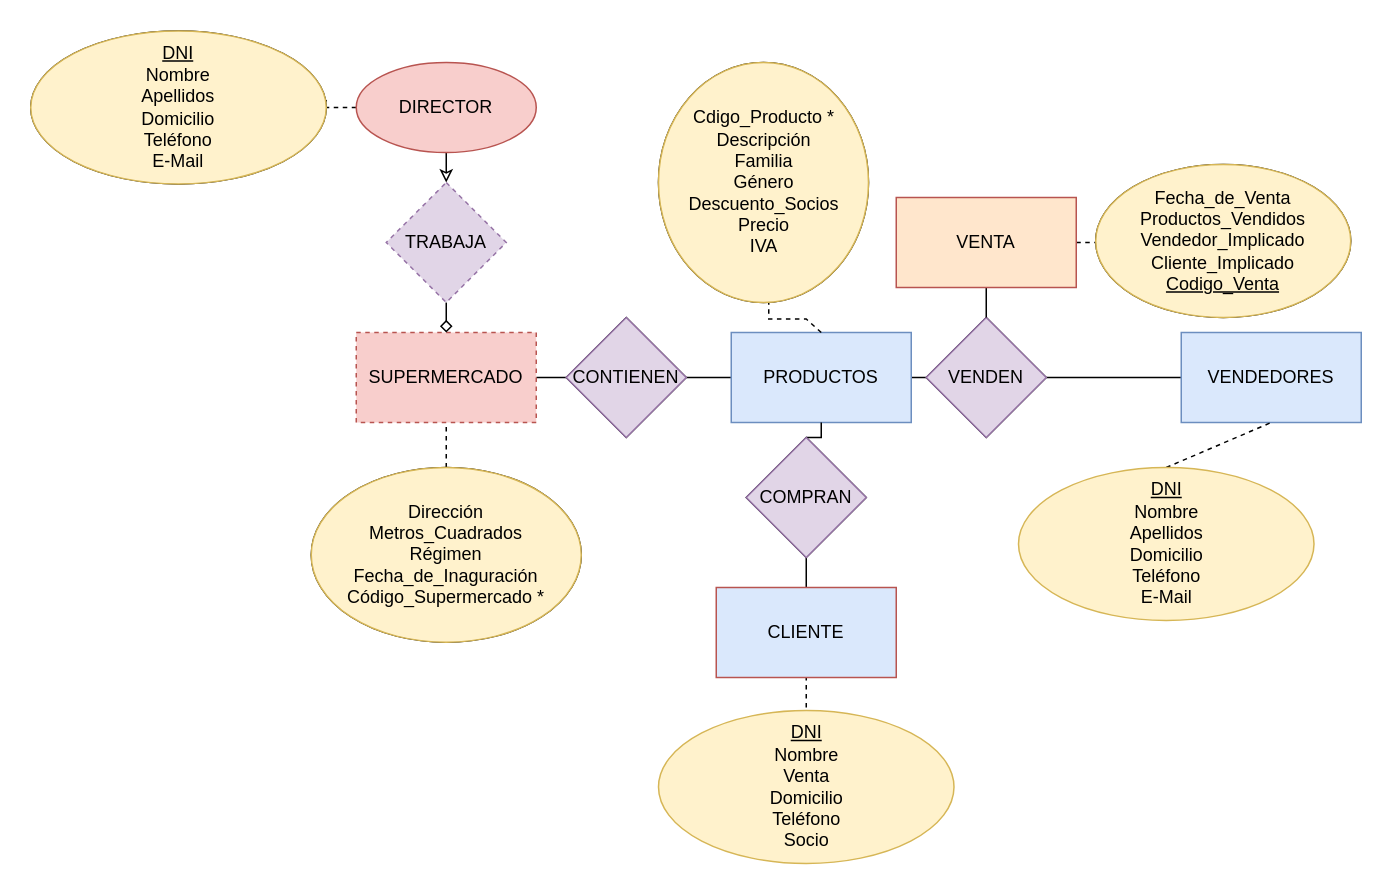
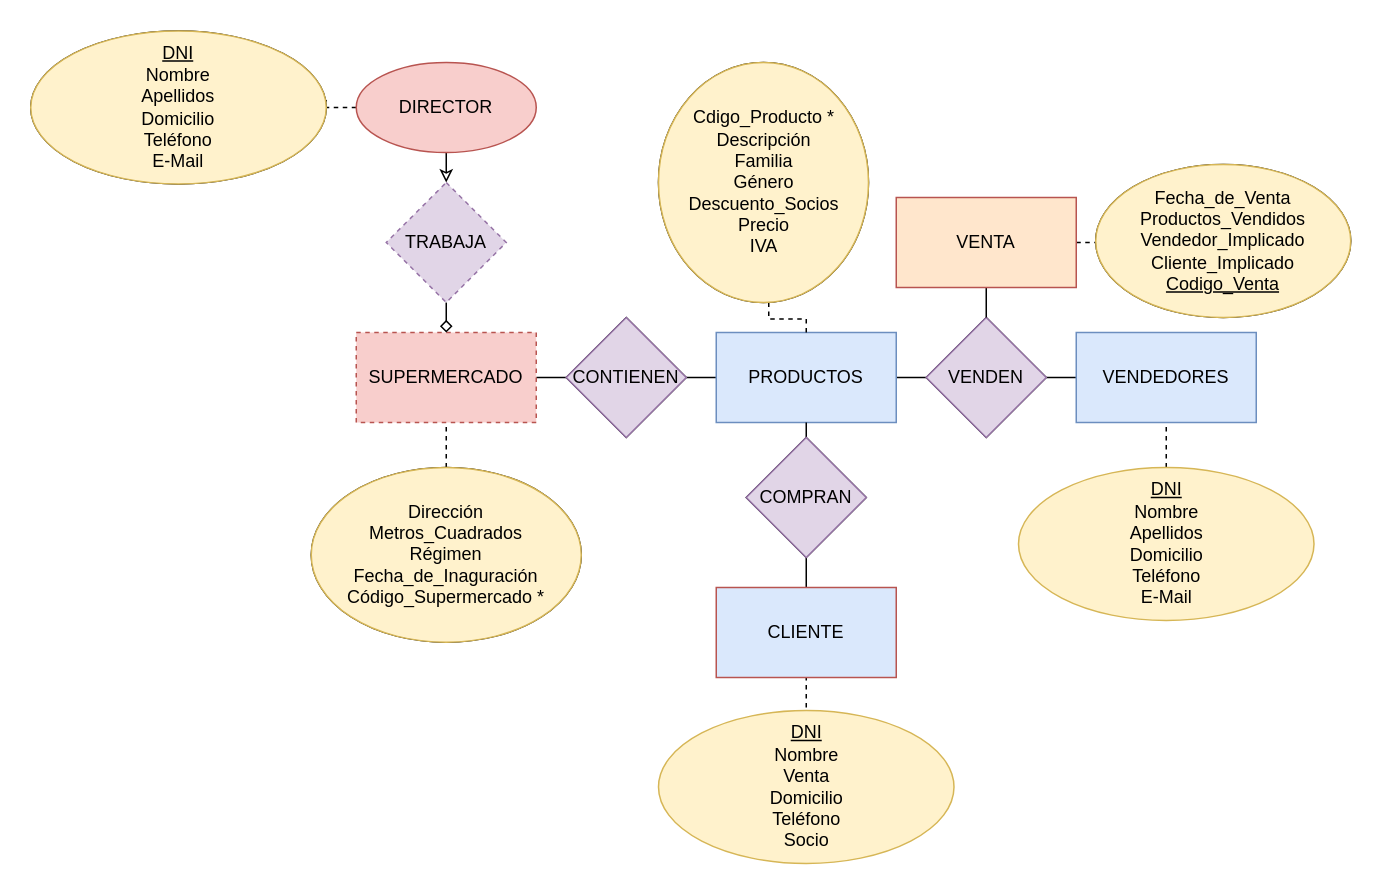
node "PRODUCTOS": moved (821, 377) -> (806, 377)
node "VENDEDORES": moved (1271, 377) -> (1166, 377)
